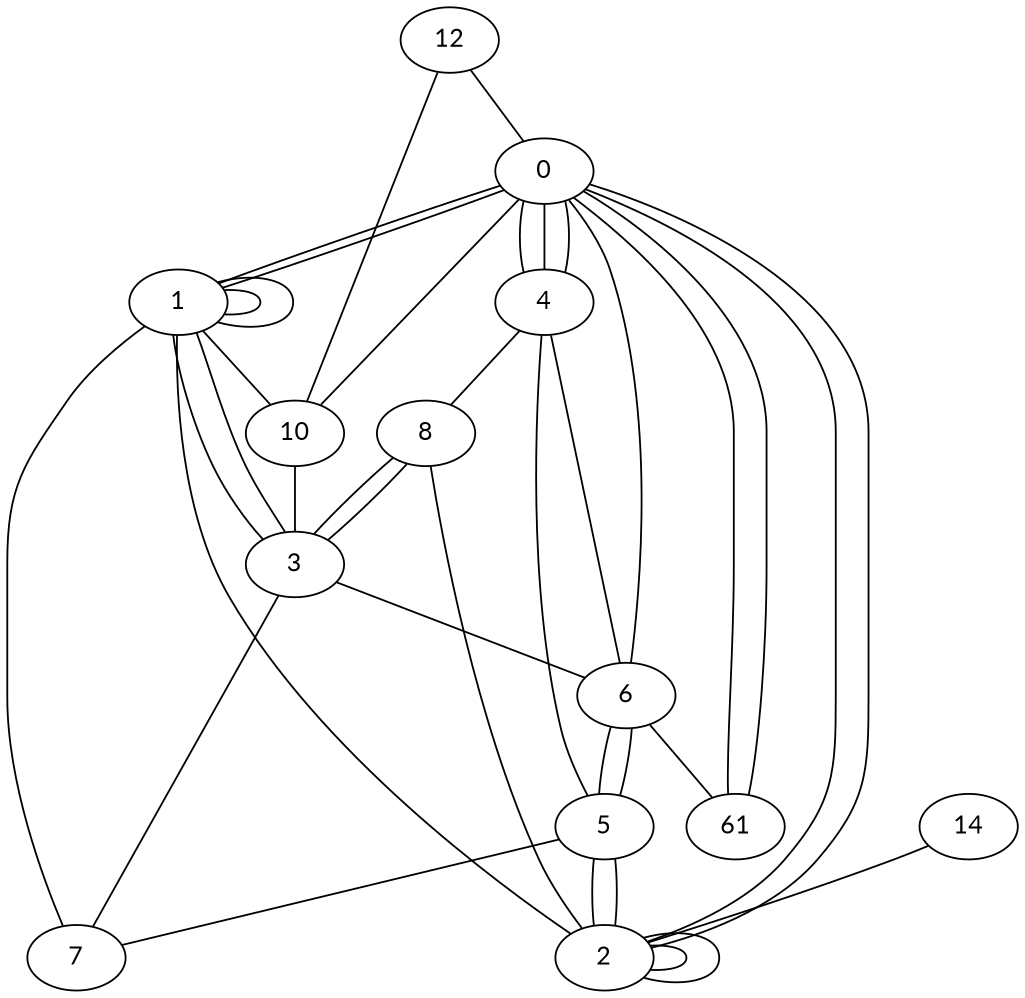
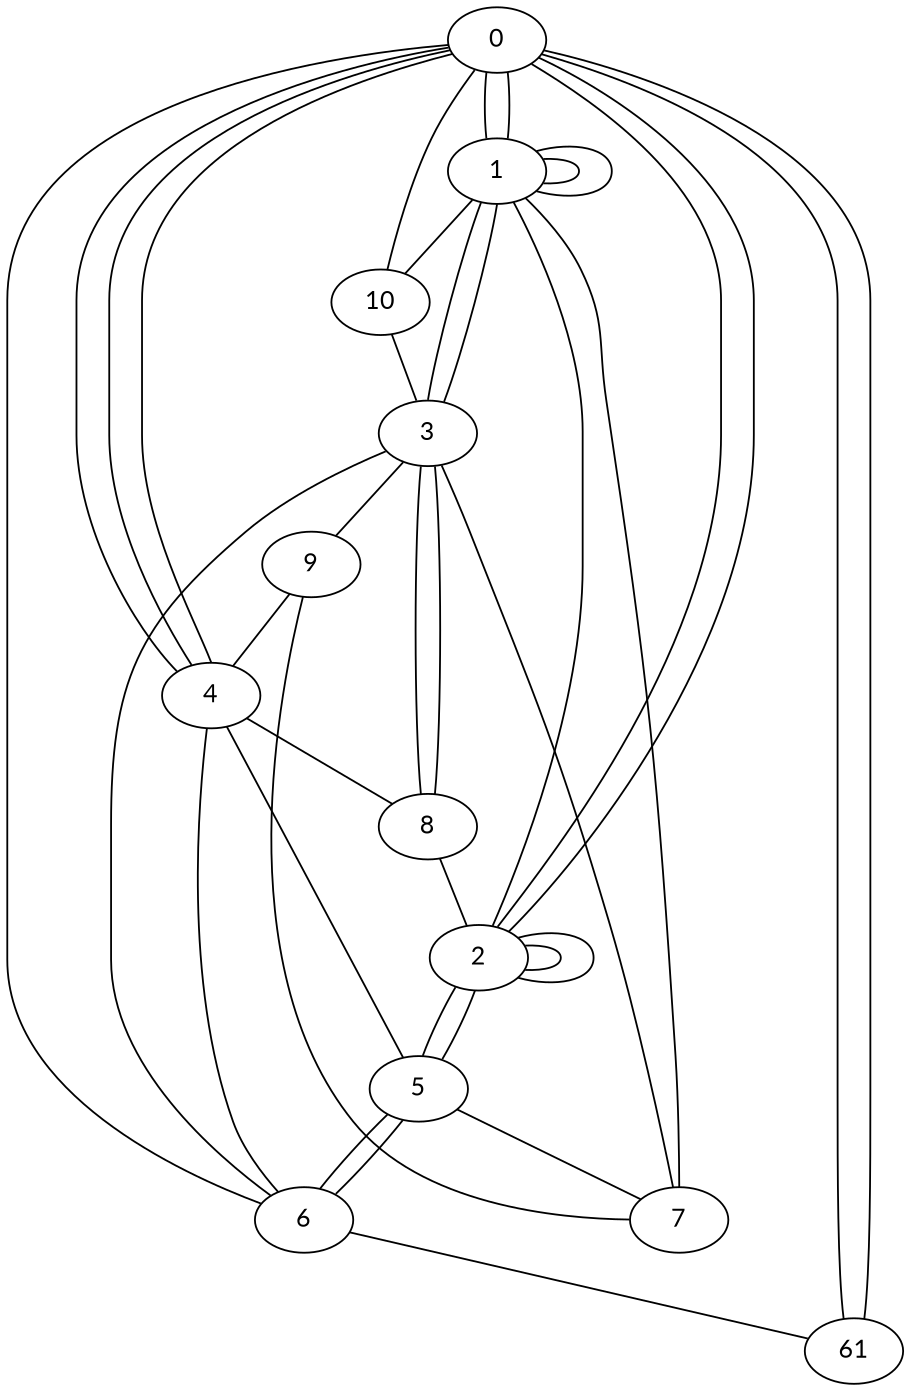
node "12": removed
node "9": added
node "14": removed
